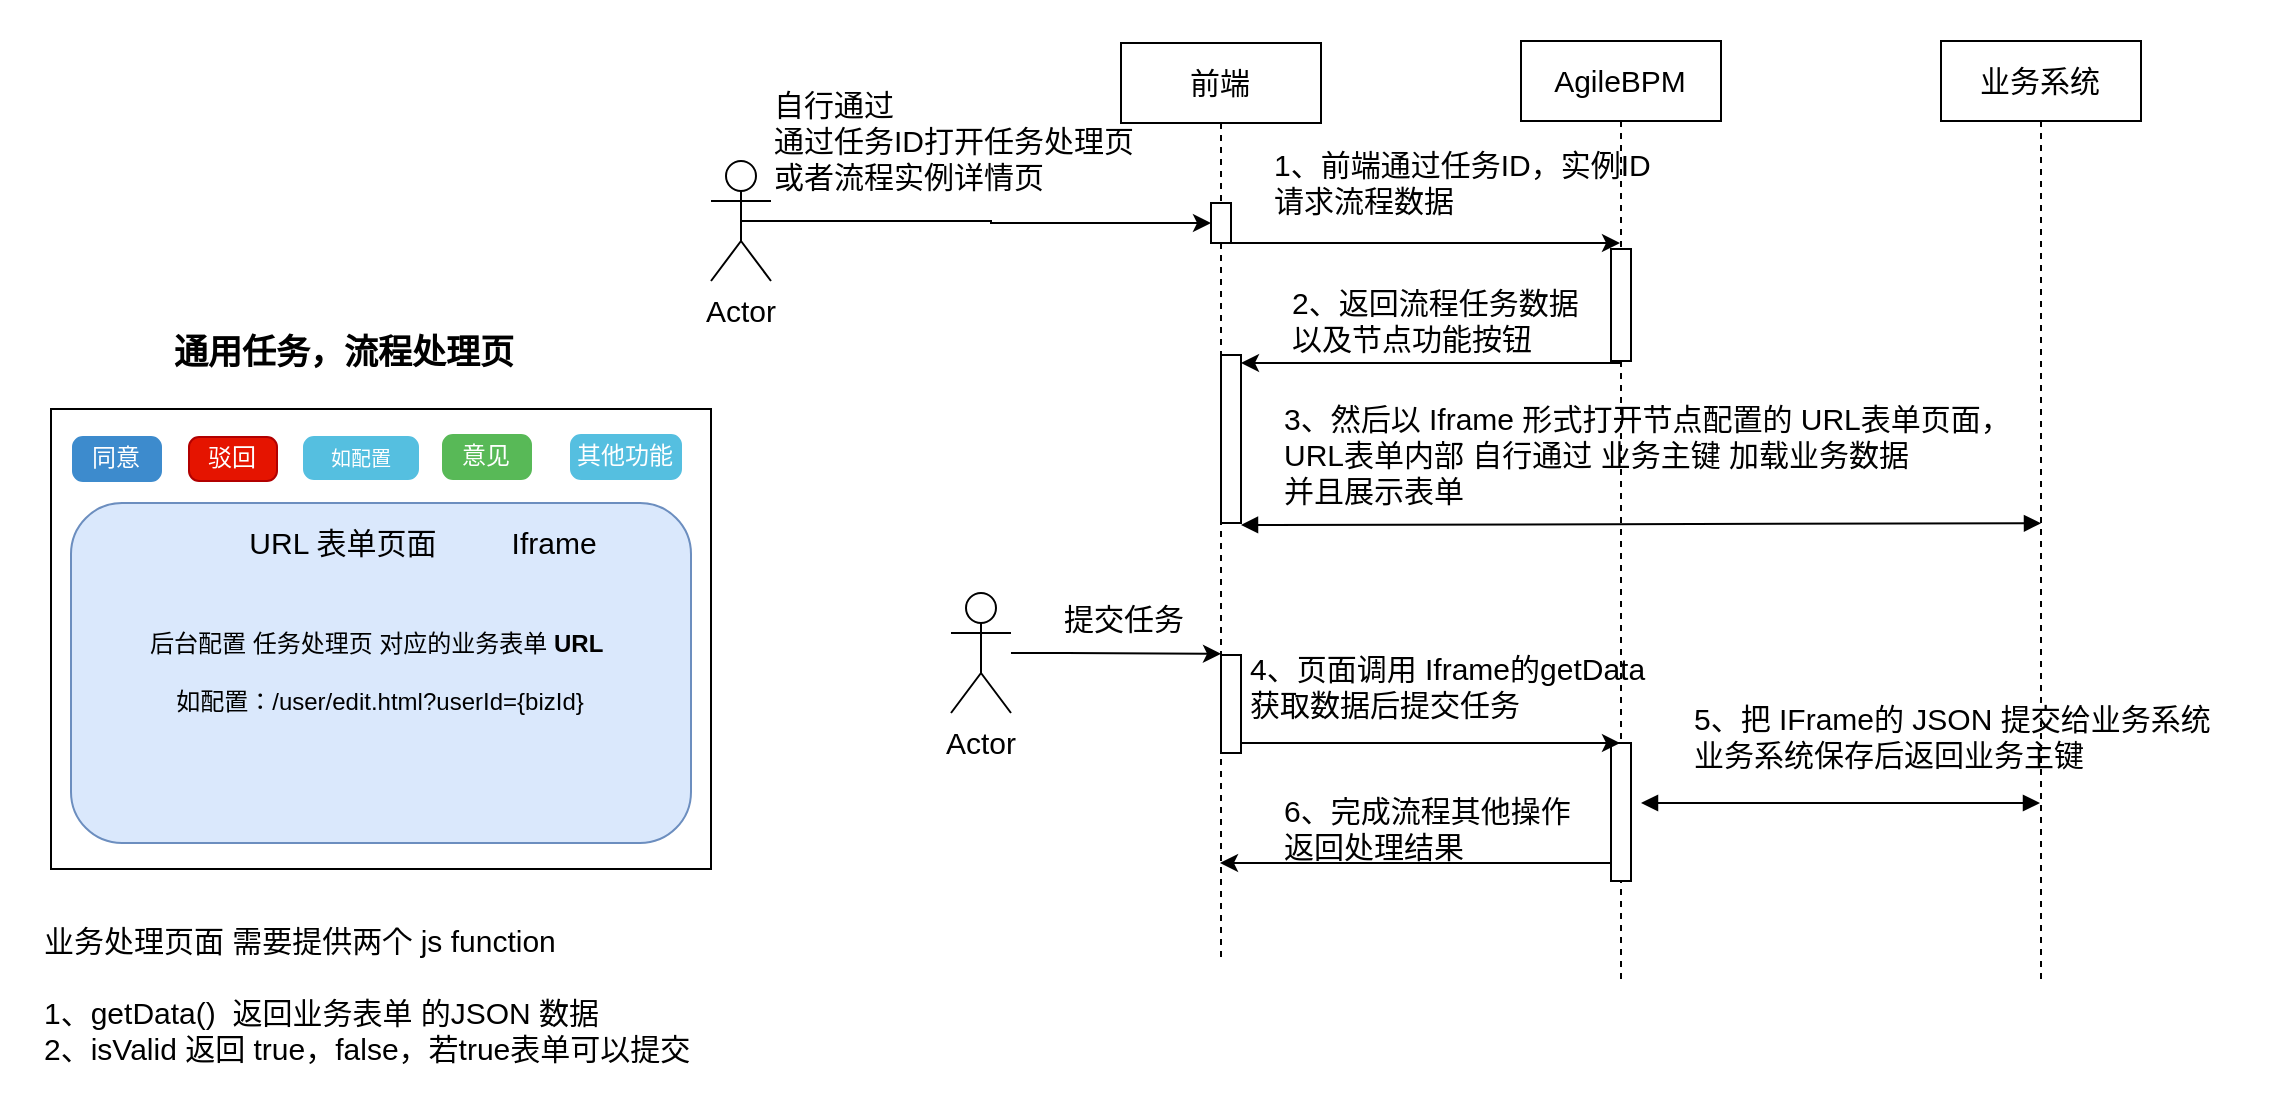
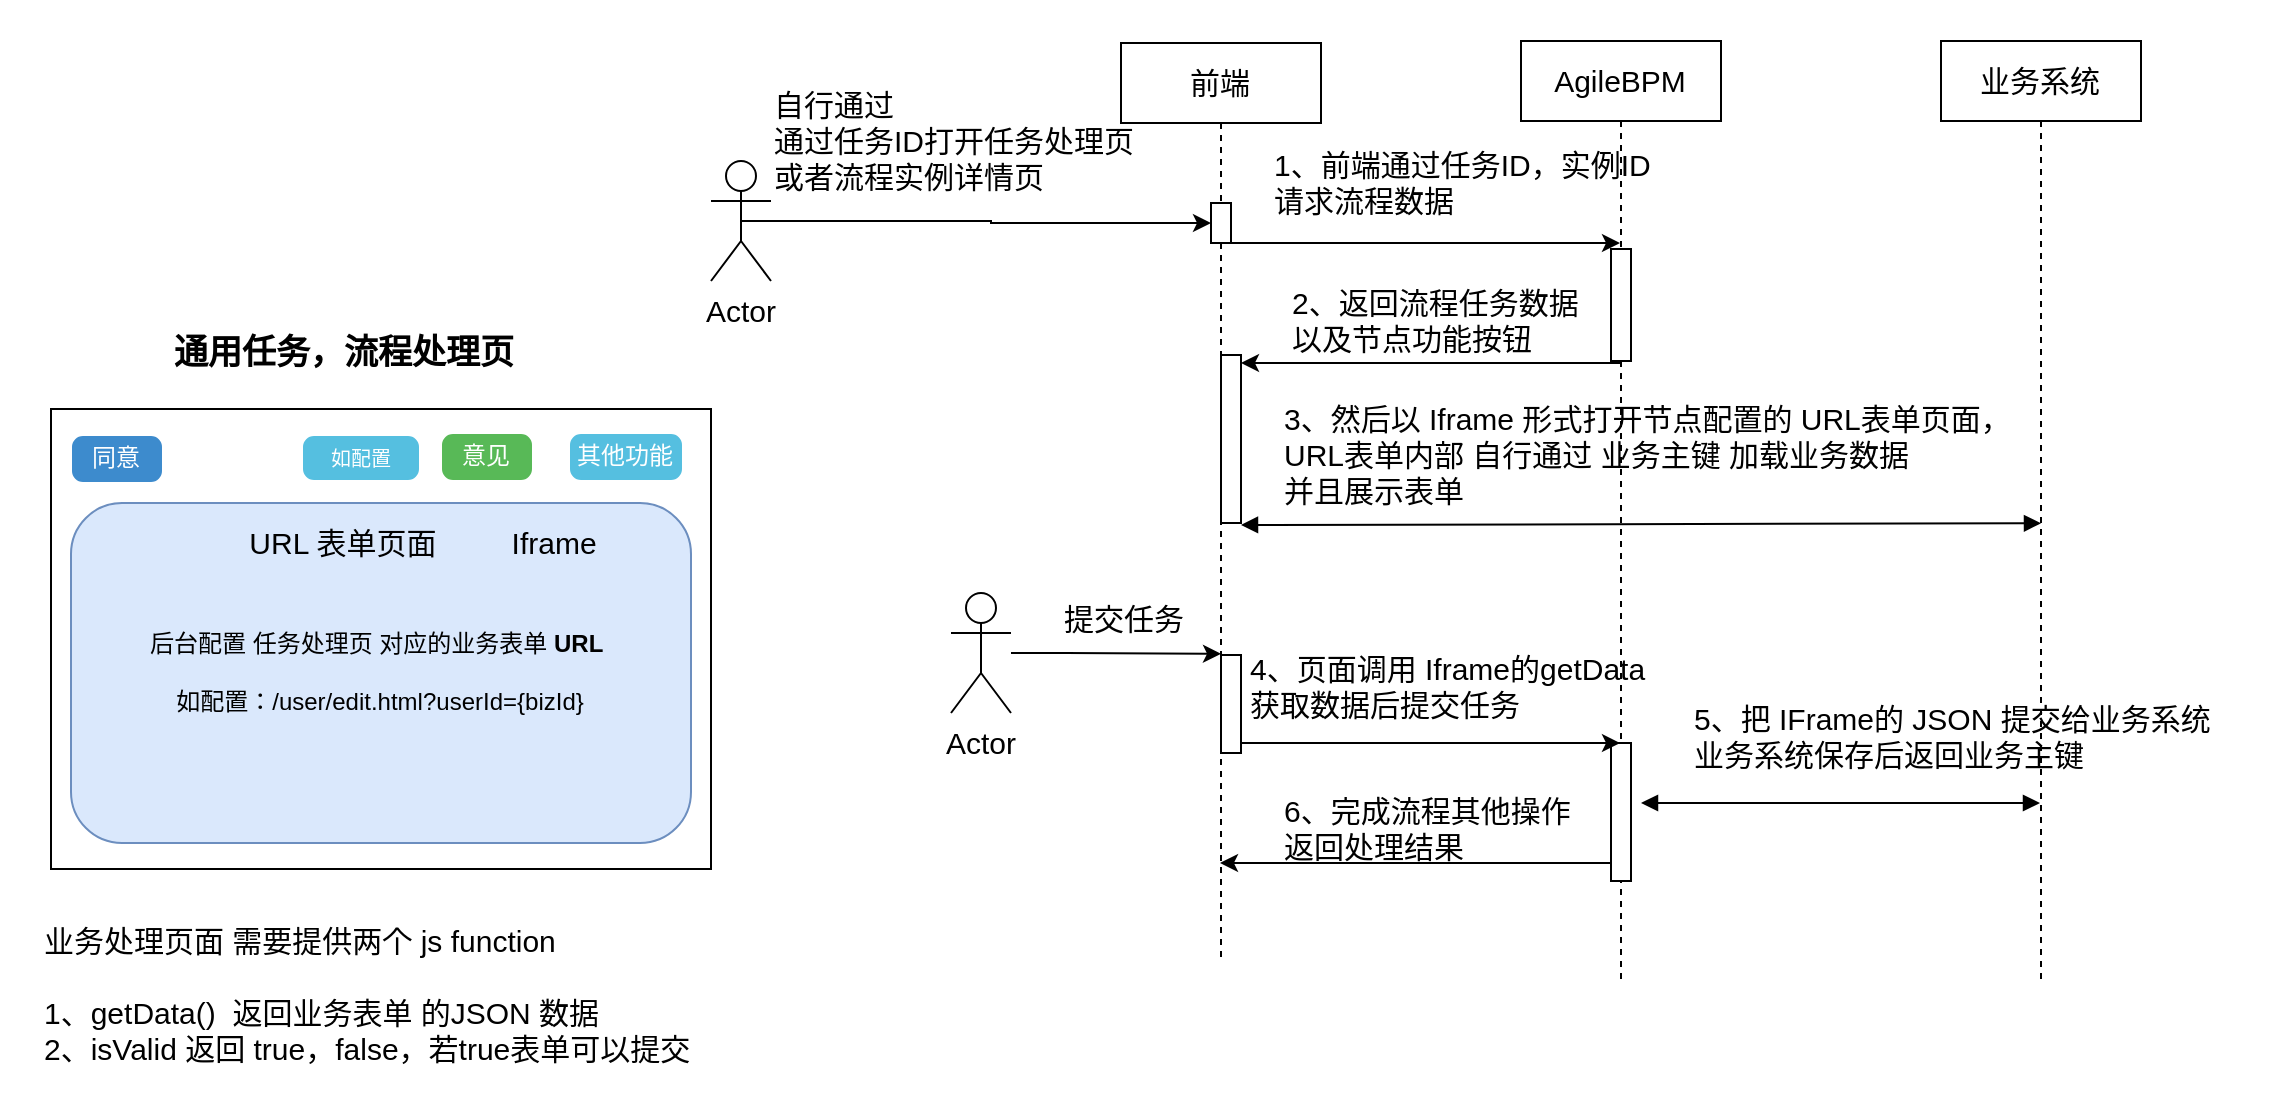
node "驳回": removed
